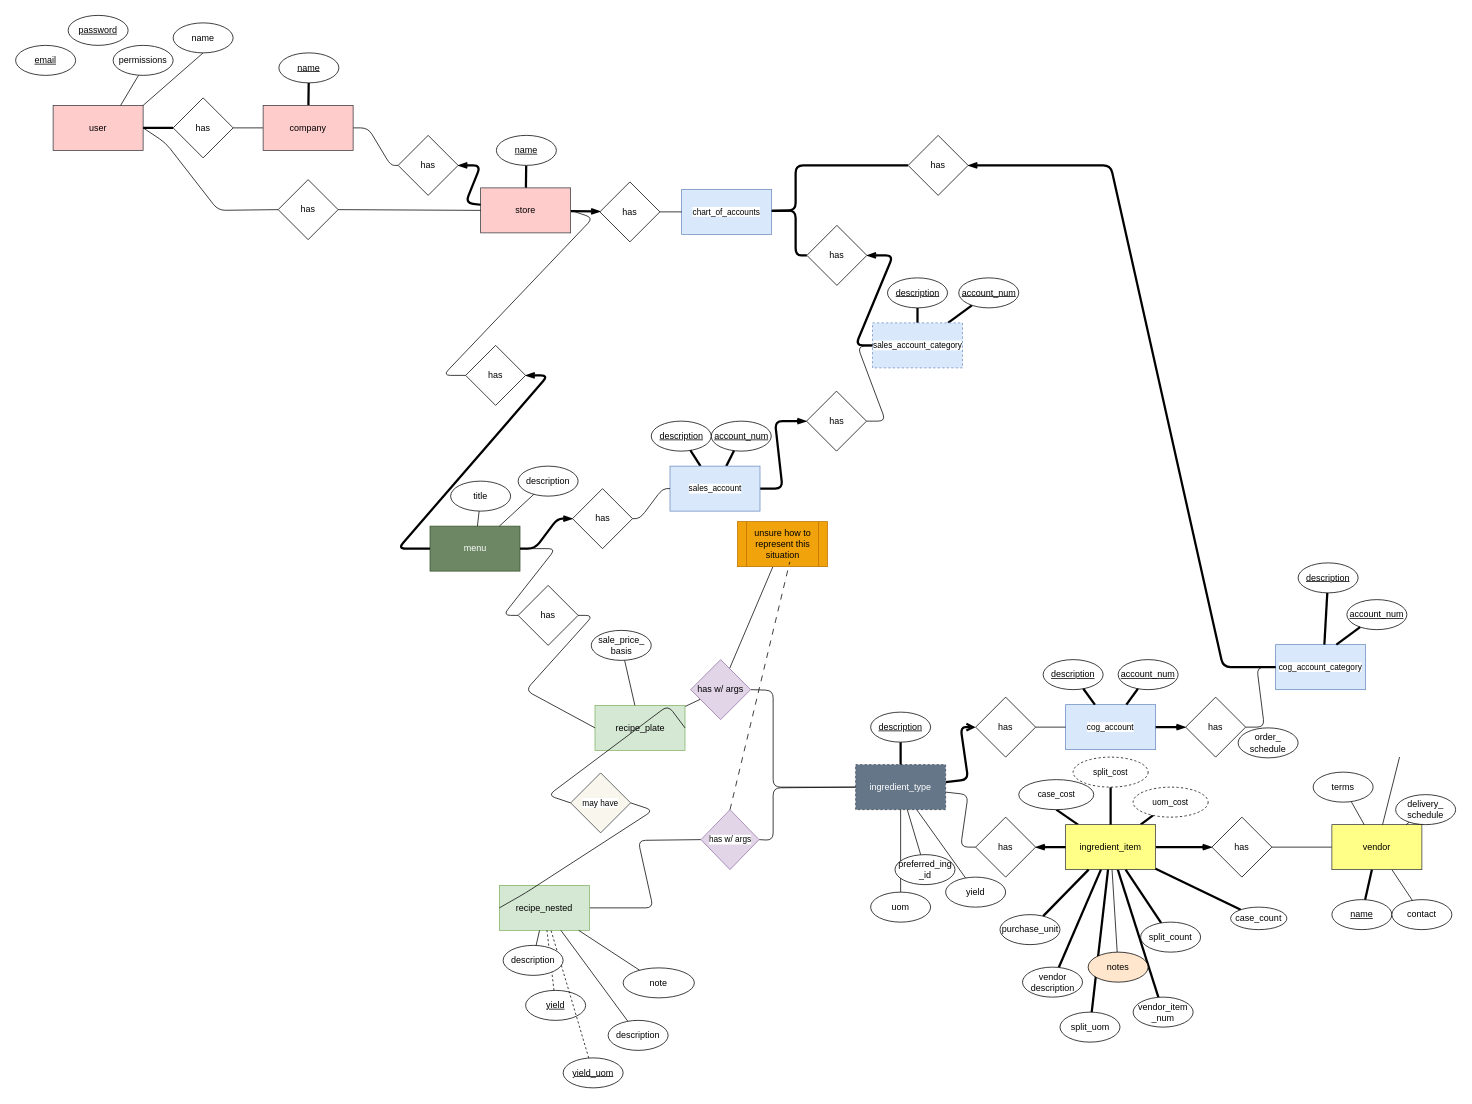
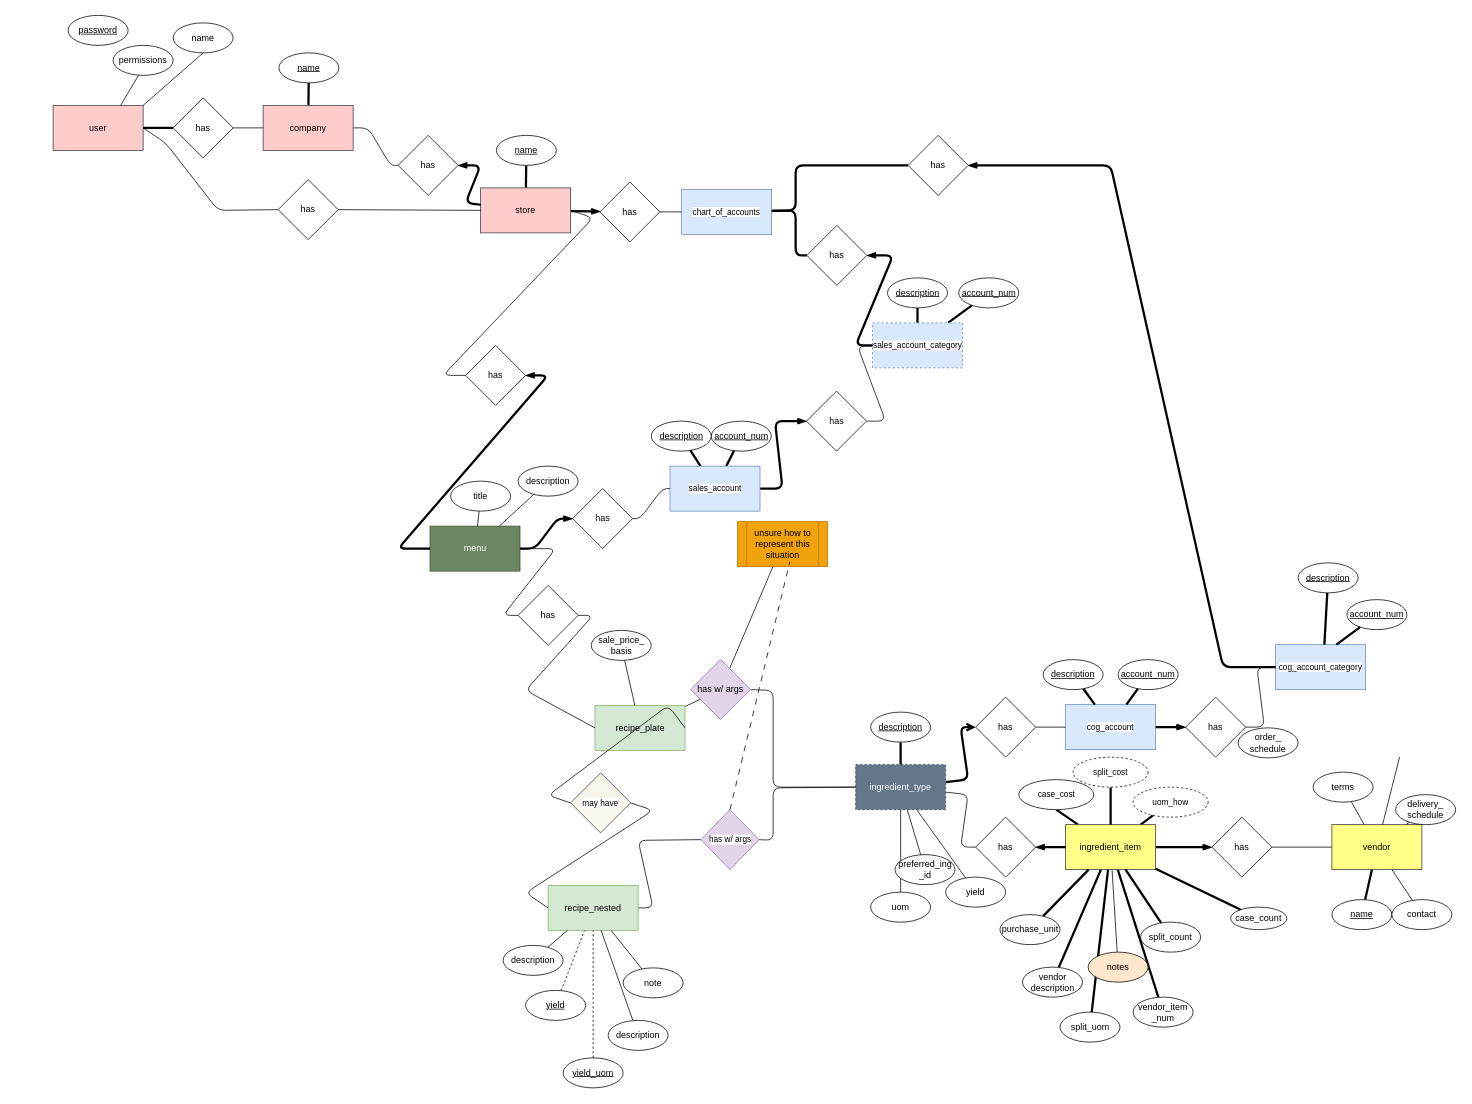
node "email": removed
node "uom_cost": label "uom_cost" -> "uom_how"
node "recipe_nested": moved (544, 908) -> (593, 908)
node "note": size 71x30 -> 60x30
